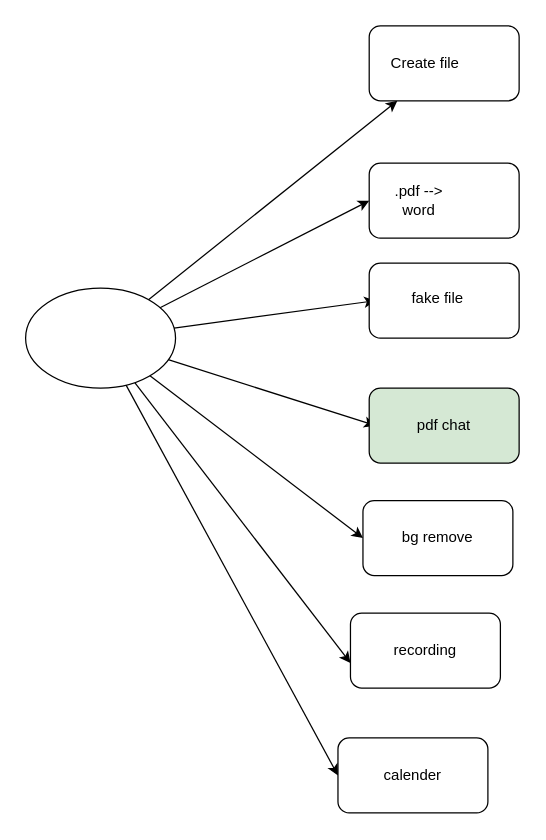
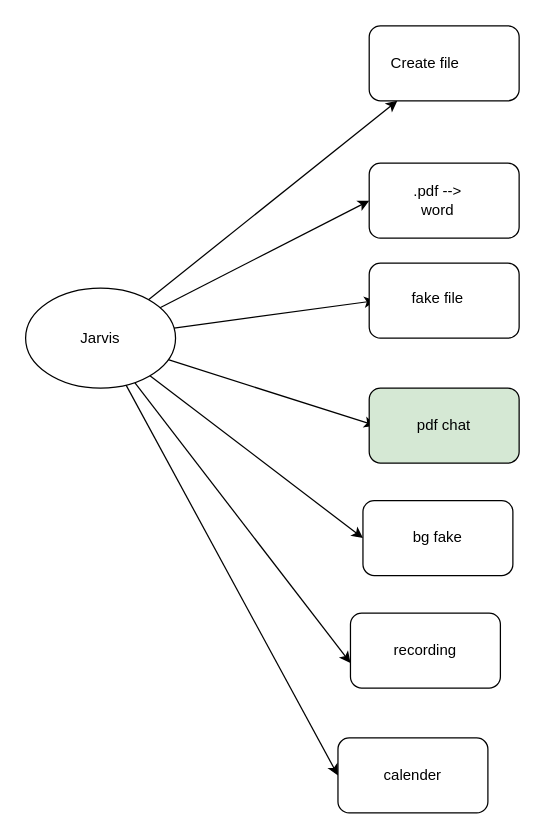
node ".pdf --> word": moved (419, 201) -> (438, 201)
node "Jarvis": added
node "bg remove": label "bg remove" -> "bg fake"
